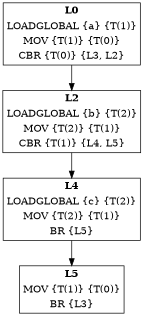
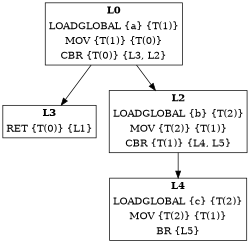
node "L3": added
node "L5": removed
